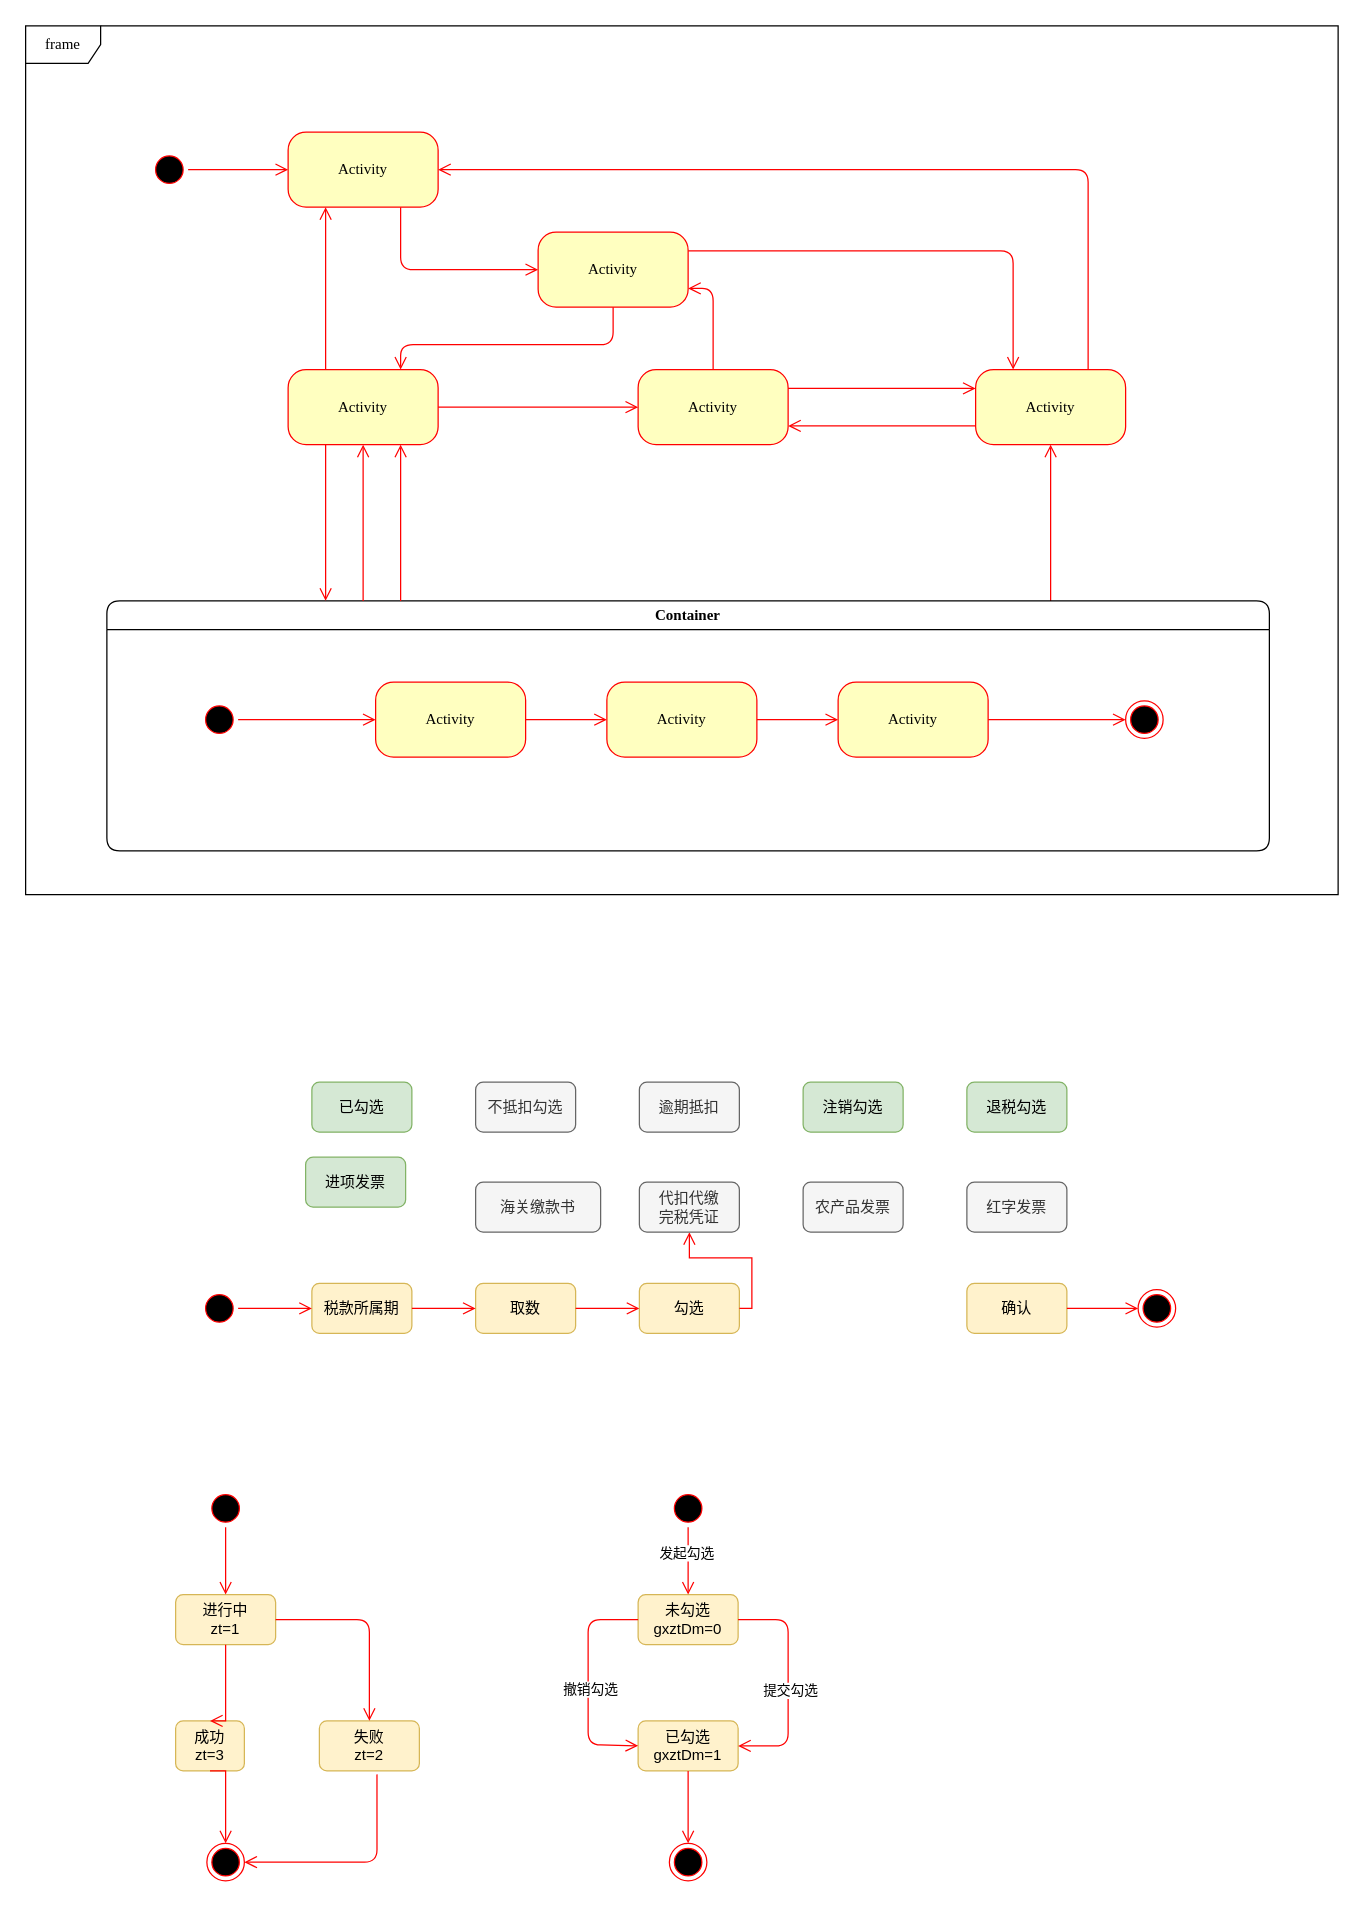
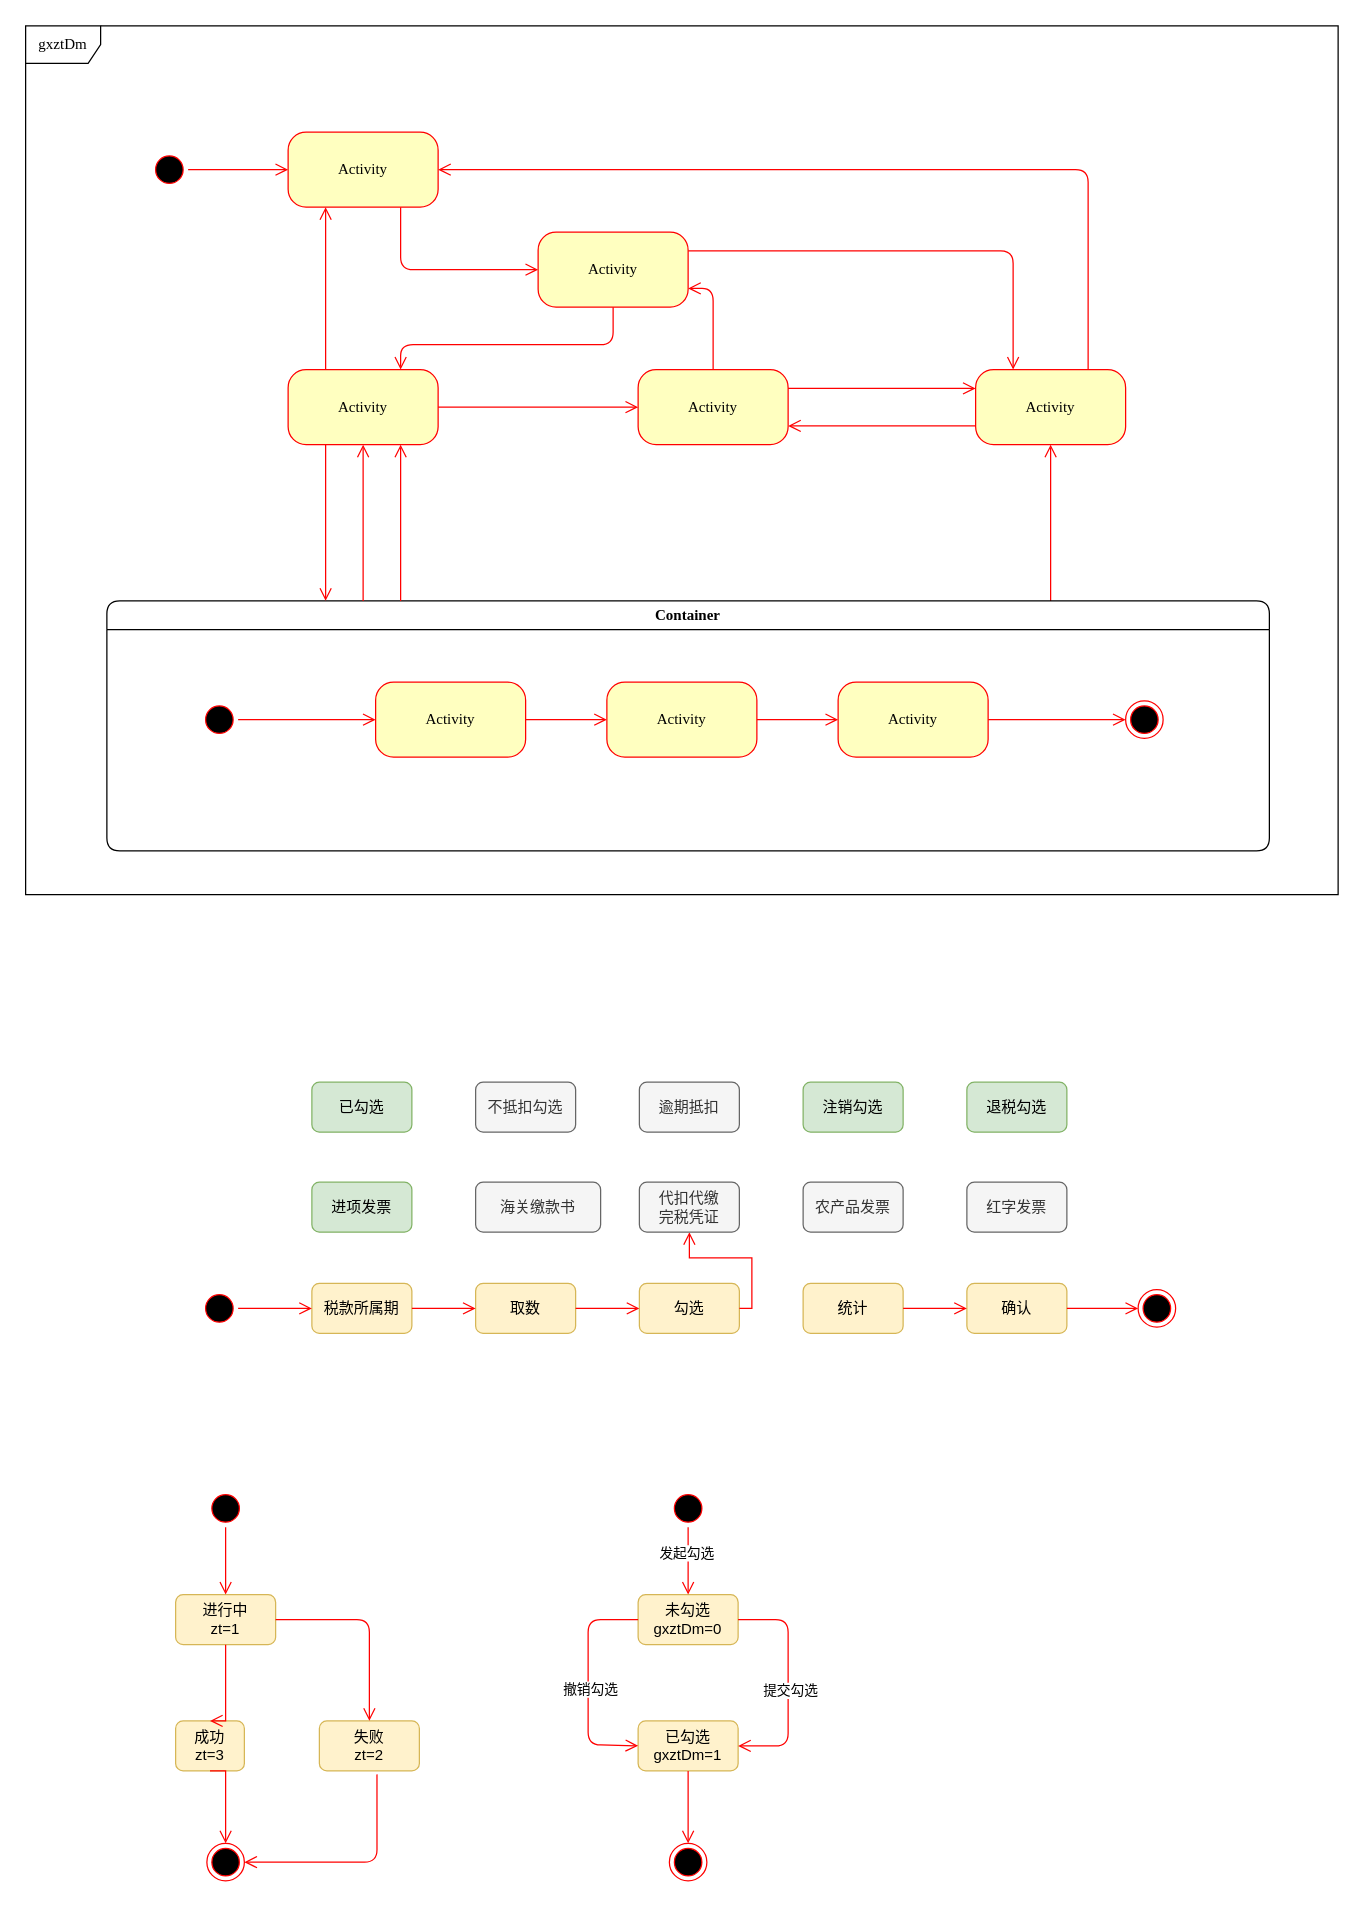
node "frame": label "frame" -> "gxztDm"
node "进项发票": moved (356, 1182) -> (362, 1207)
node "统计": added
edge "统计" -> "确认": added
